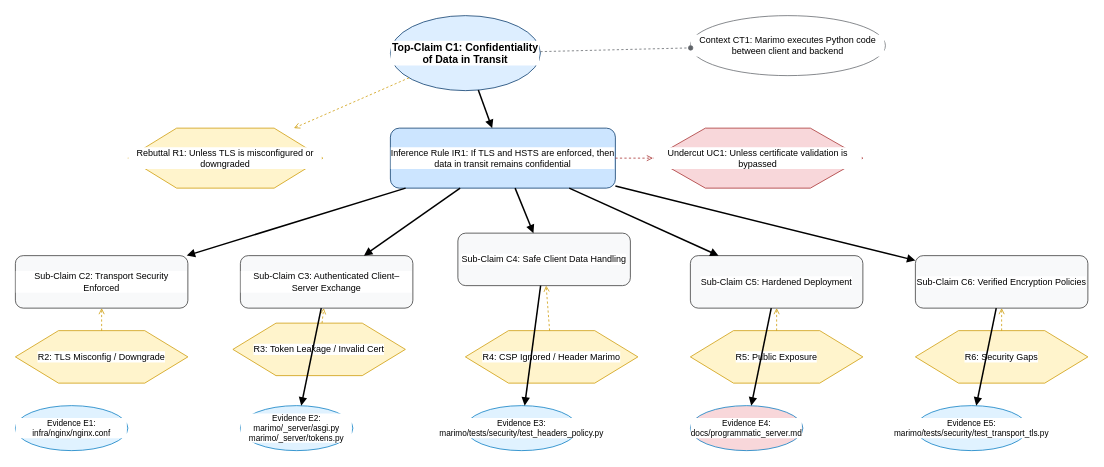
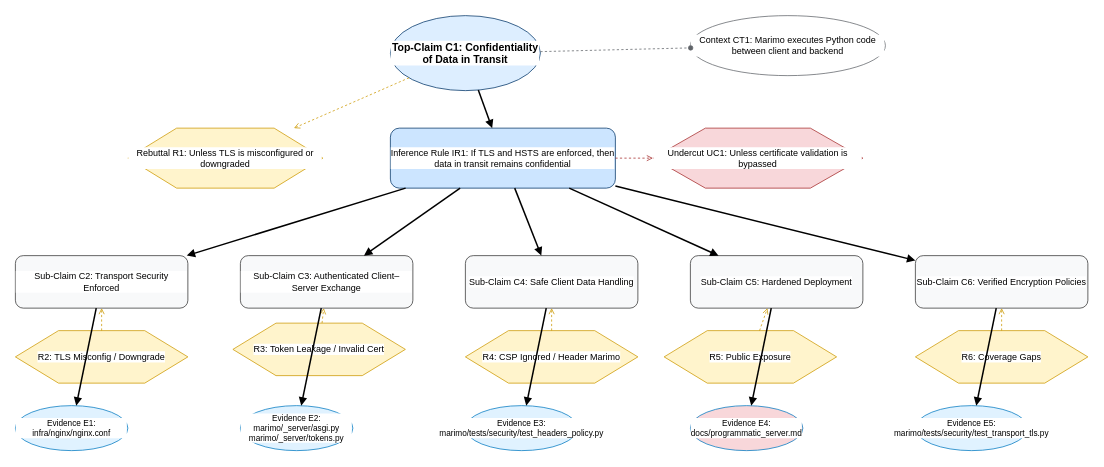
node "Sub-Claim C4: Safe Client Data Handling": moved (544, 259) -> (552, 282)
edge "Sub-Claim C2: Transport Security Enforced" -> "Evidence E1: infra/nginx/nginx.conf": added
node "R5: Public Exposure": moved (777, 357) -> (750, 357)
node "R6: Security Gaps": label "R6: Security Gaps" -> "R6: Coverage Gaps"
